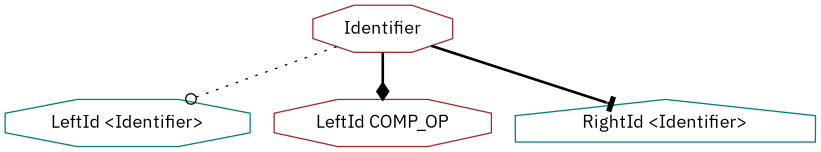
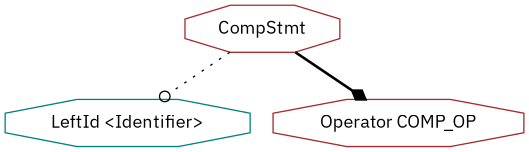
node "Identifier": label "Identifier" -> "CompStmt"
node "LeftId COMP_OP": label "LeftId COMP_OP" -> "Operator COMP_OP"
node "RightId <Identifier>": removed
